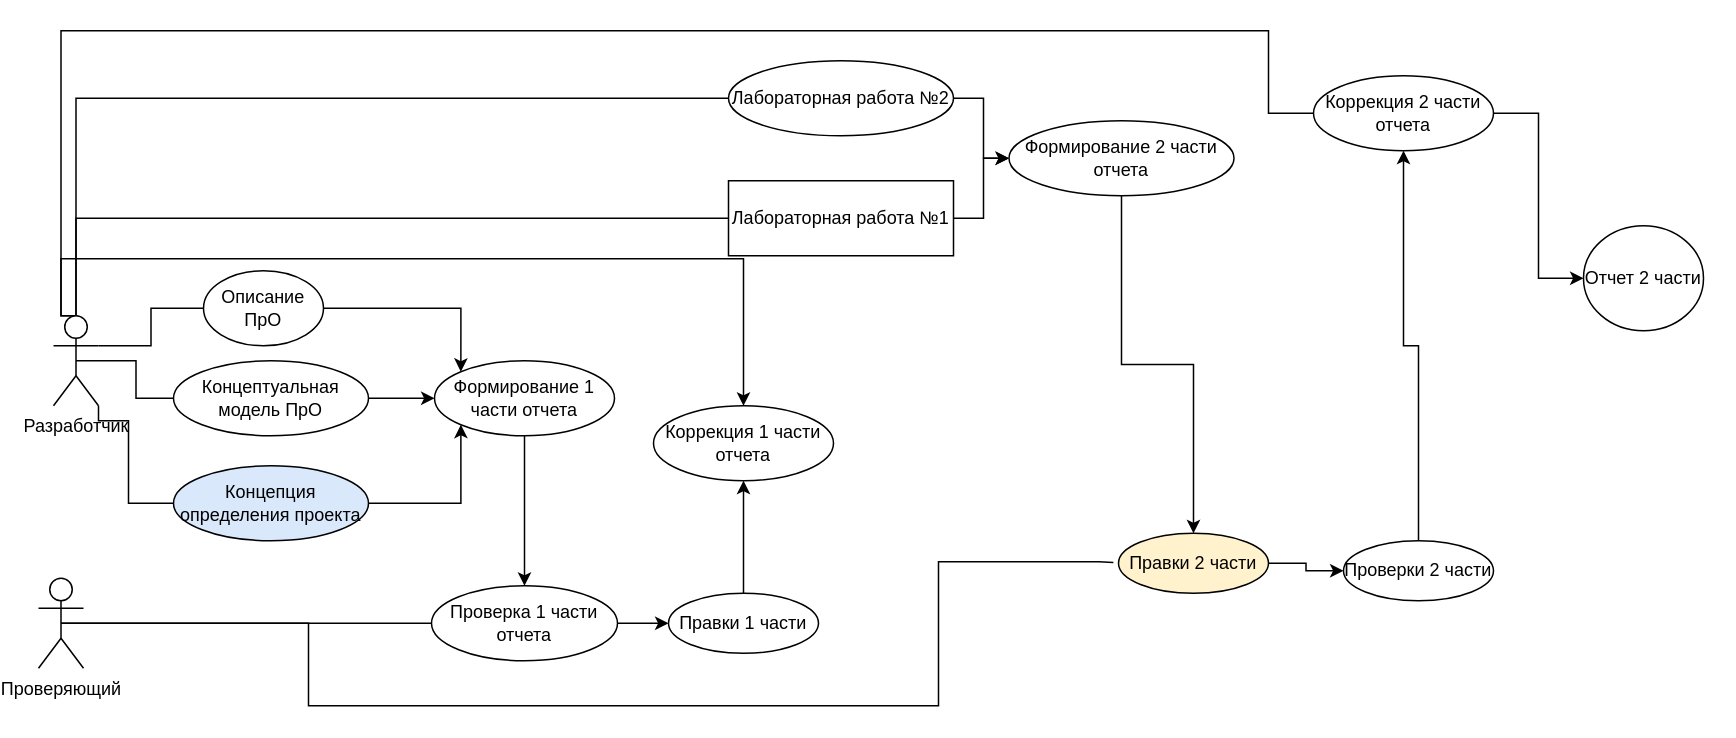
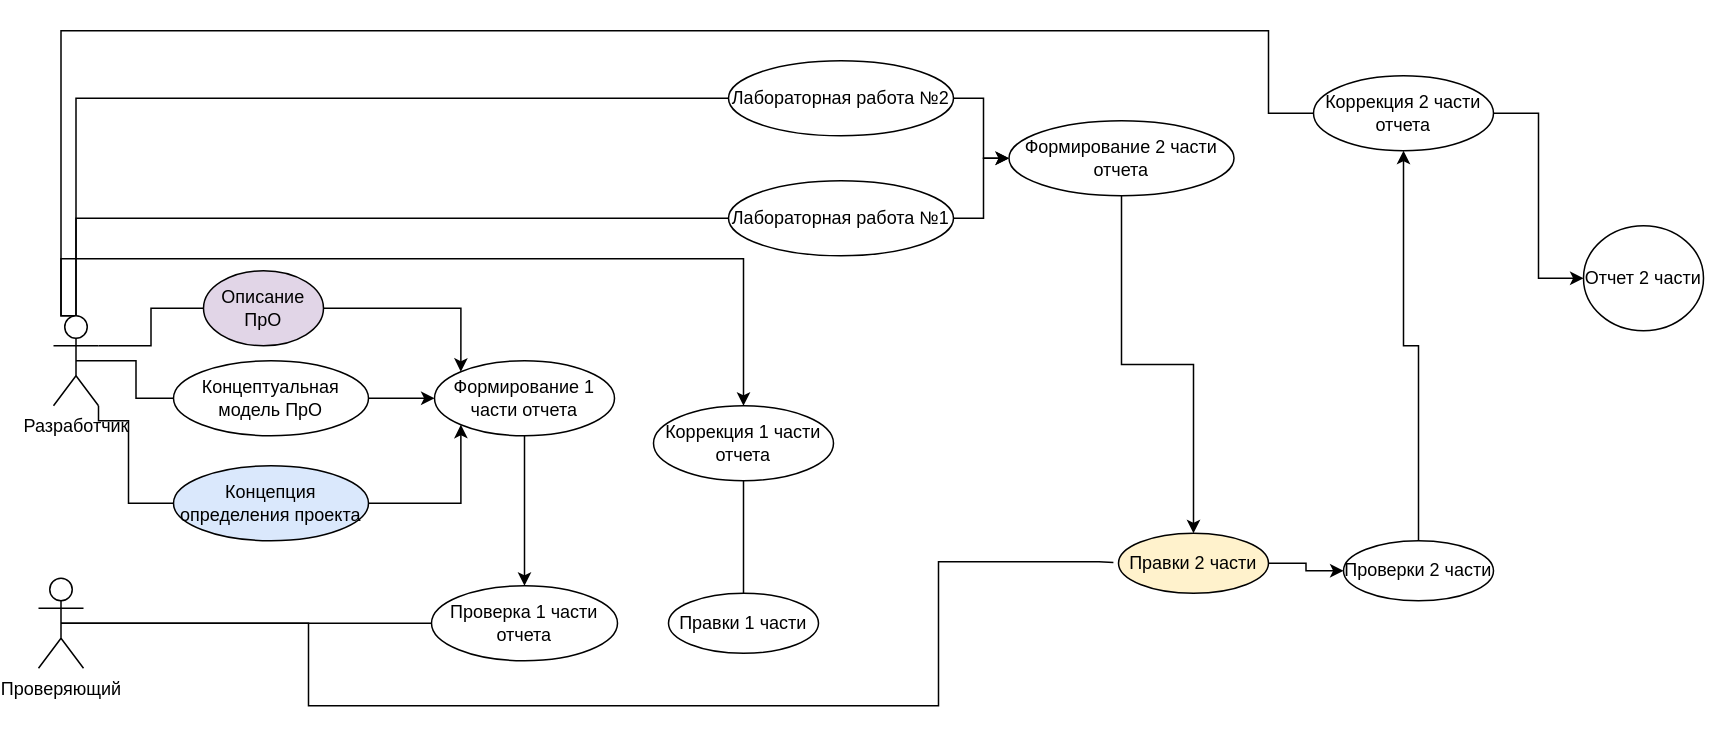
node "Лабораторная работа №1": shape rectangle -> ellipse
node "Описание ПрО": fillcolor #ffffff -> #e1d5e7
edge "Правки 1 части" -> "Коррекция 1 части отчета": arrowhead classic -> none
edge "Проверка 1 части отчета" -> "Правки 1 части": removed
